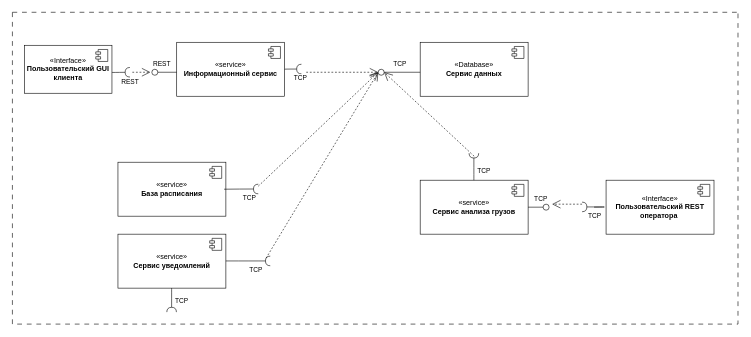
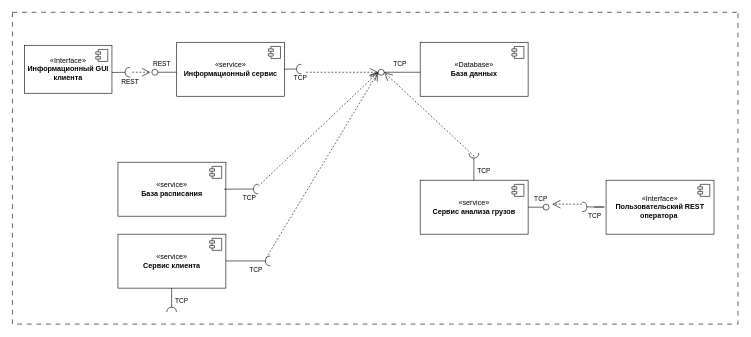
node "«Interface» Пользовательский GUI клиента": label "«Interface» Пользовательский GUI клиента" -> "«Interface» Информационный GUI клиента"
node "«Database» Сервис данных": label "«Database» Сервис данных" -> "«Database» База данных"
node "«service» Сервис уведомлений": label "«service» Сервис уведомлений" -> "«service» Сервис клиента"
